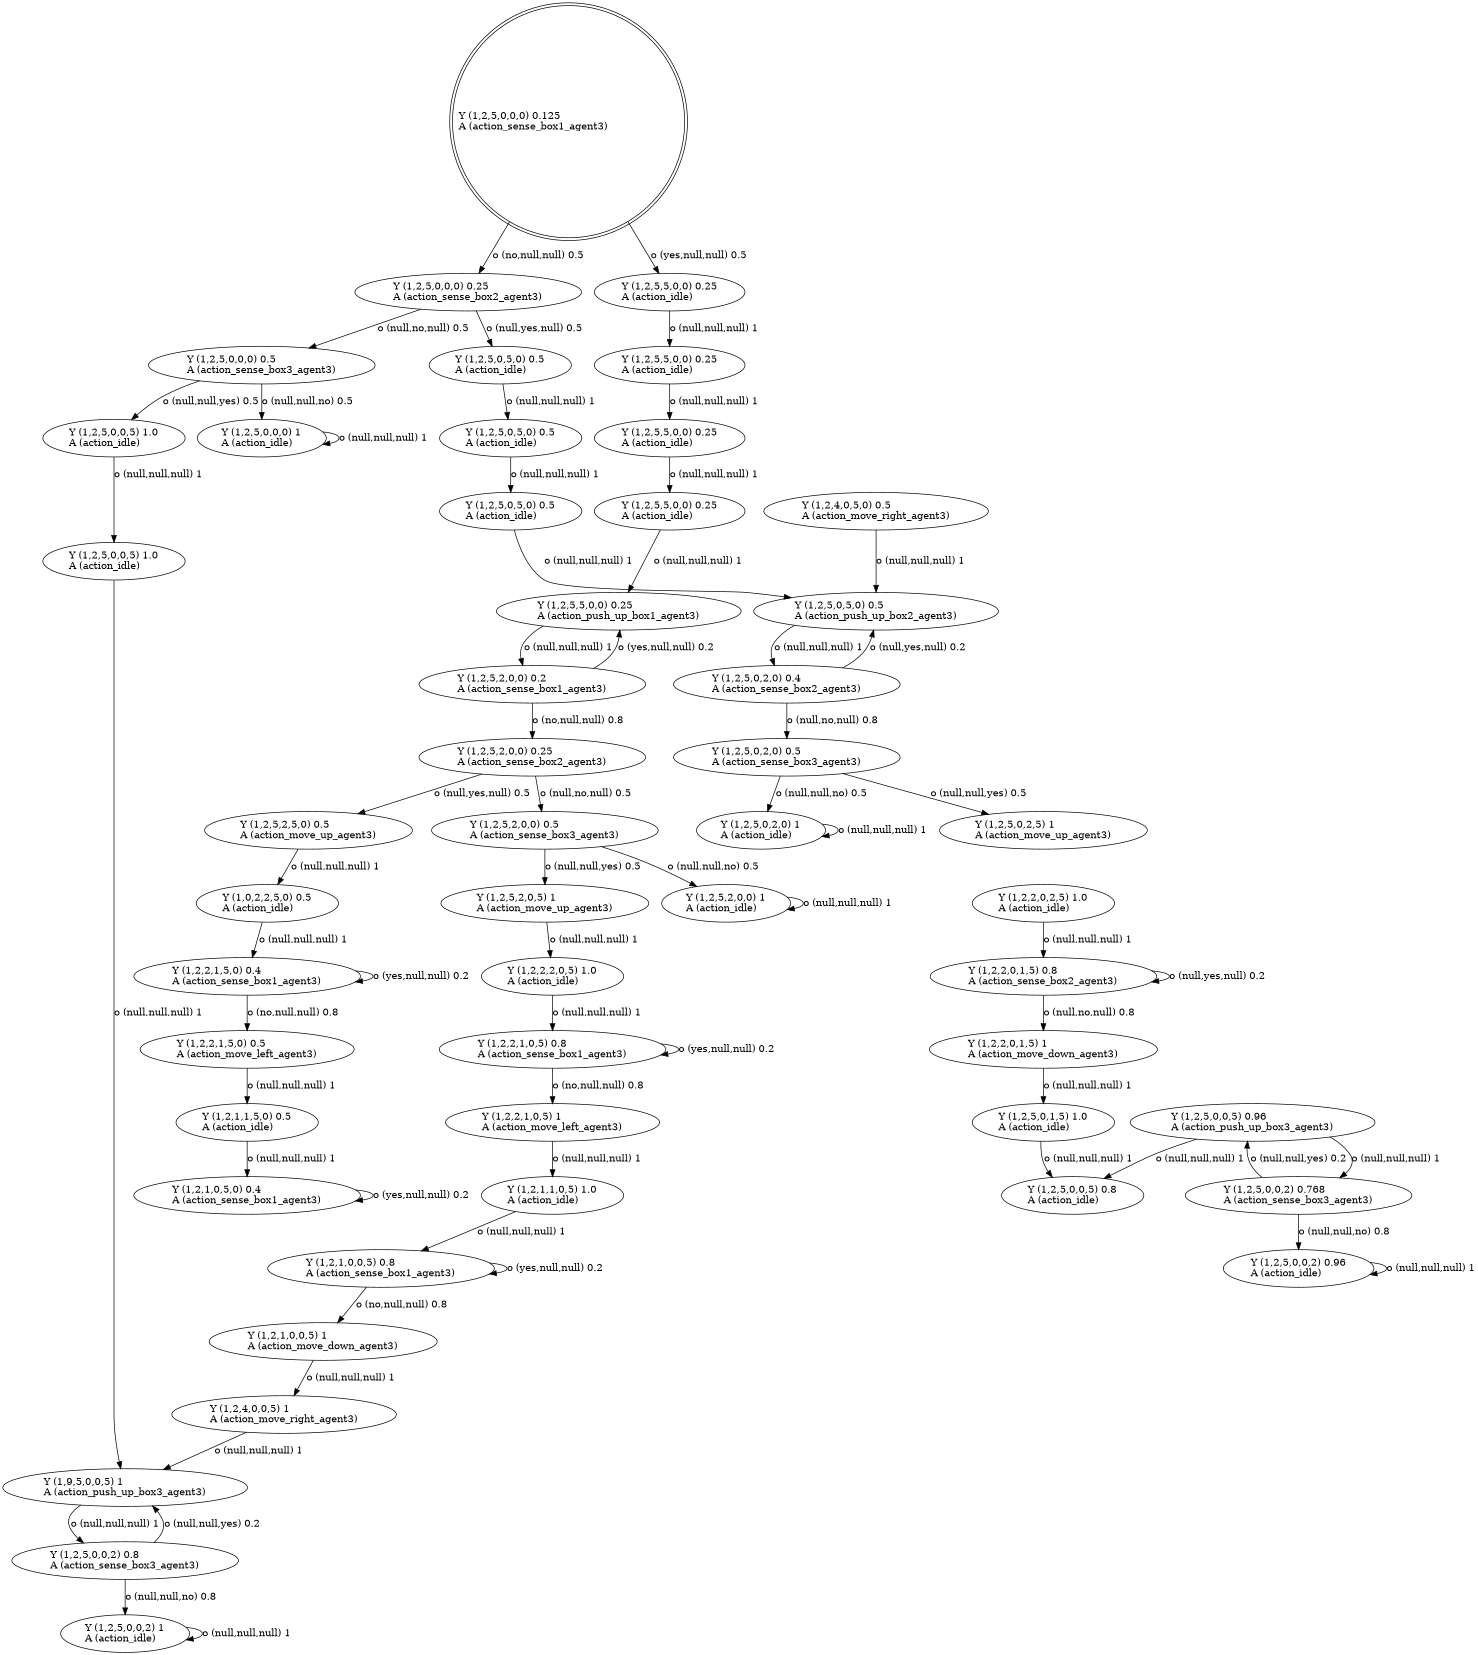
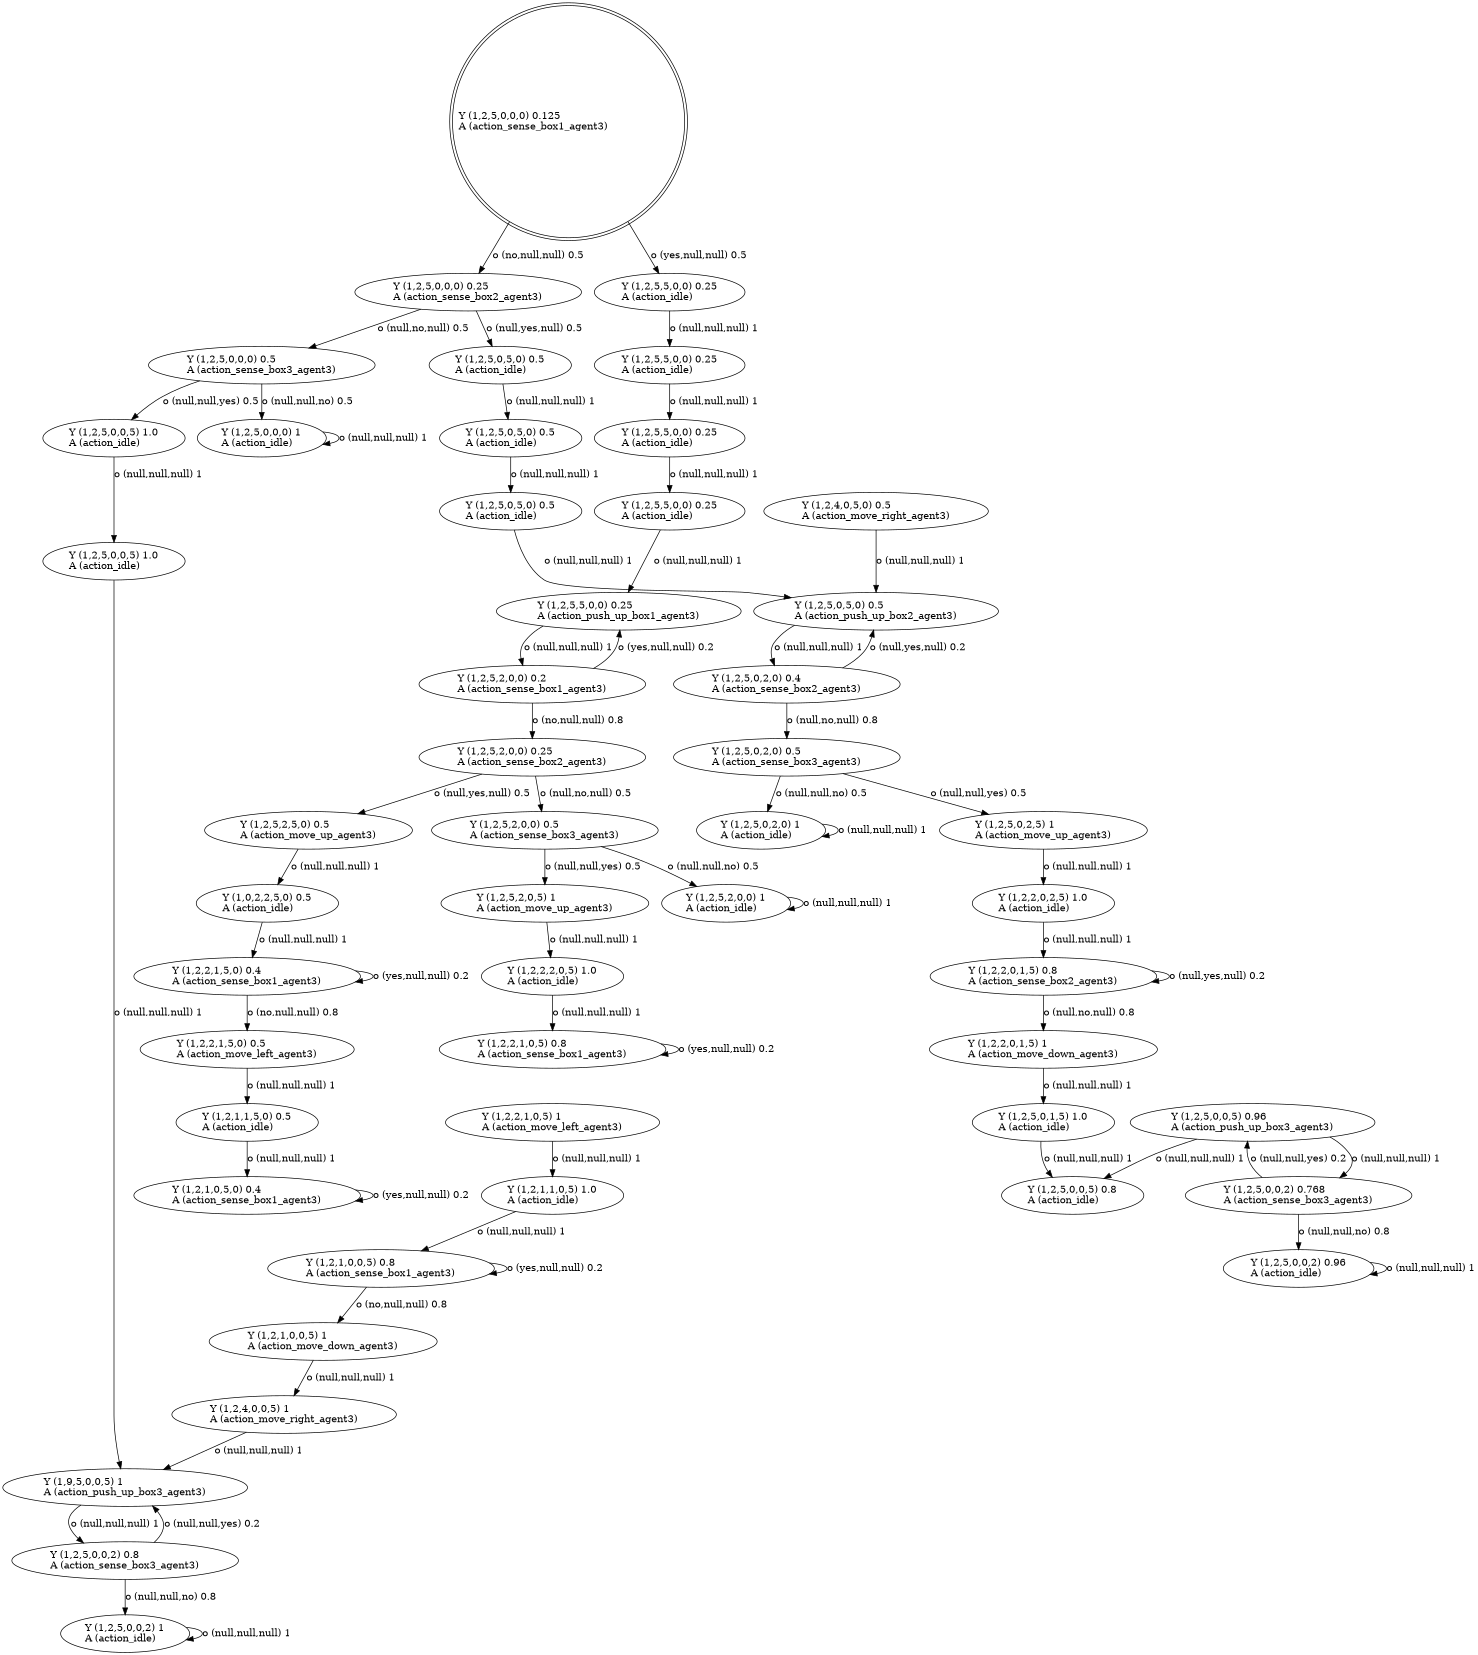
edge "Y (1,2,5,0,2,5) 1 A (action_move_up_agent3)" -> "Y (1,2,2,0,2,5) 1.0 A (action_idle)": added, label "o (null,null,null) 1"
edge "Y (1,2,2,1,0,5) 0.8 A (action_sense_box1_agent3)" -> "Y (1,2,2,1,0,5) 1 A (action_move_left_agent3)": removed, label "o (no,null,null) 0.8"
